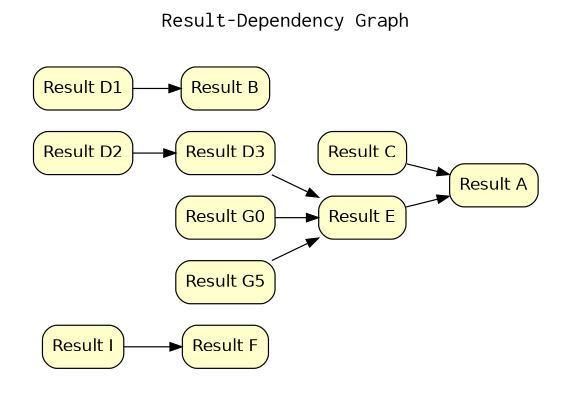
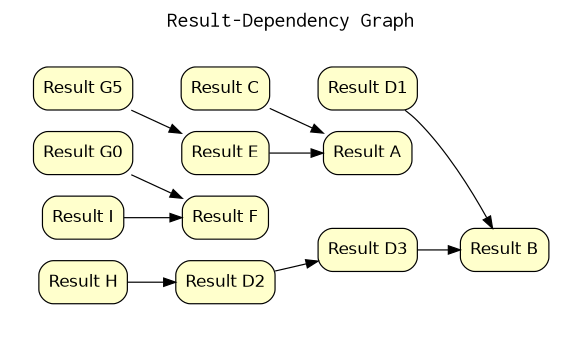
edge "Result D3" -> "Result E": now "Result D3" -> "Result B"
edge "Result G0" -> "Result E": now "Result G0" -> "Result F"
node "Result H": added
